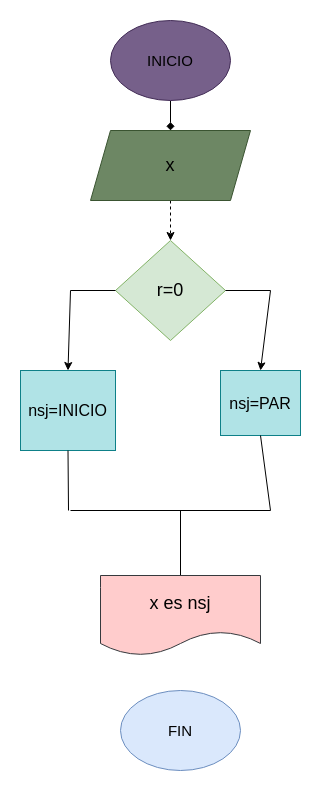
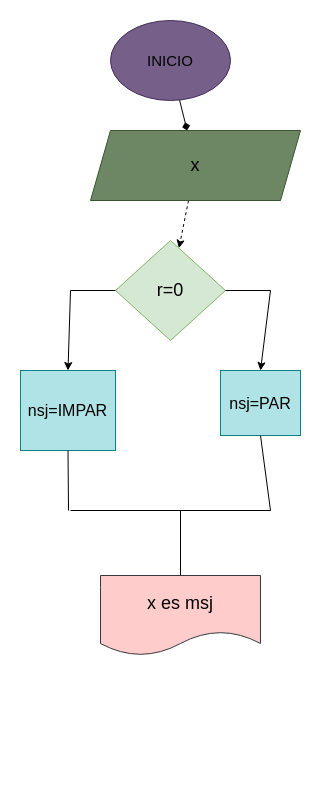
node "x": size 160x70 -> 210x70
node "nsj=INICIO": label "nsj=INICIO" -> "nsj=IMPAR"
node "x es nsj": label "x es nsj" -> "x es msj"
node "FIN": removed
